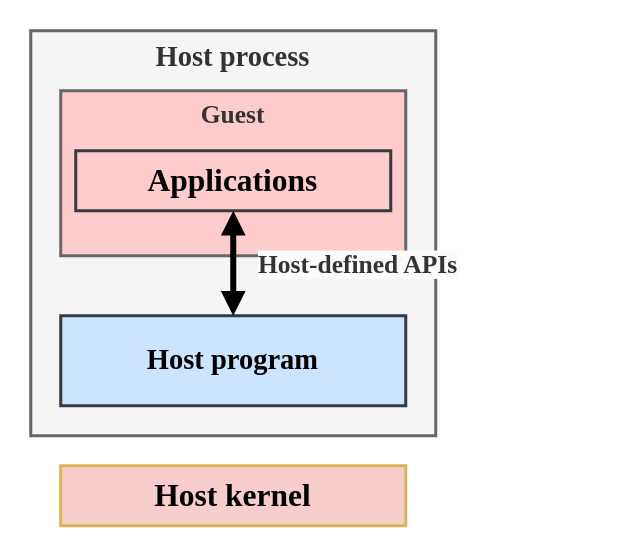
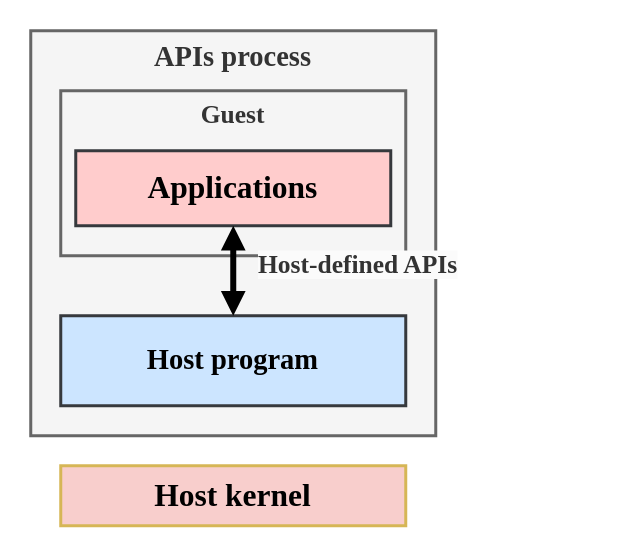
node "Host process": label "Host process" -> "APIs process"
node "Guest": fillcolor #ffcccc -> #f5f5f5
node "Applications": size 315x60 -> 315x75
